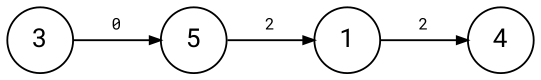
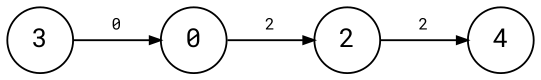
node "5": label "5" -> "0"
node "1": label "1" -> "2"
